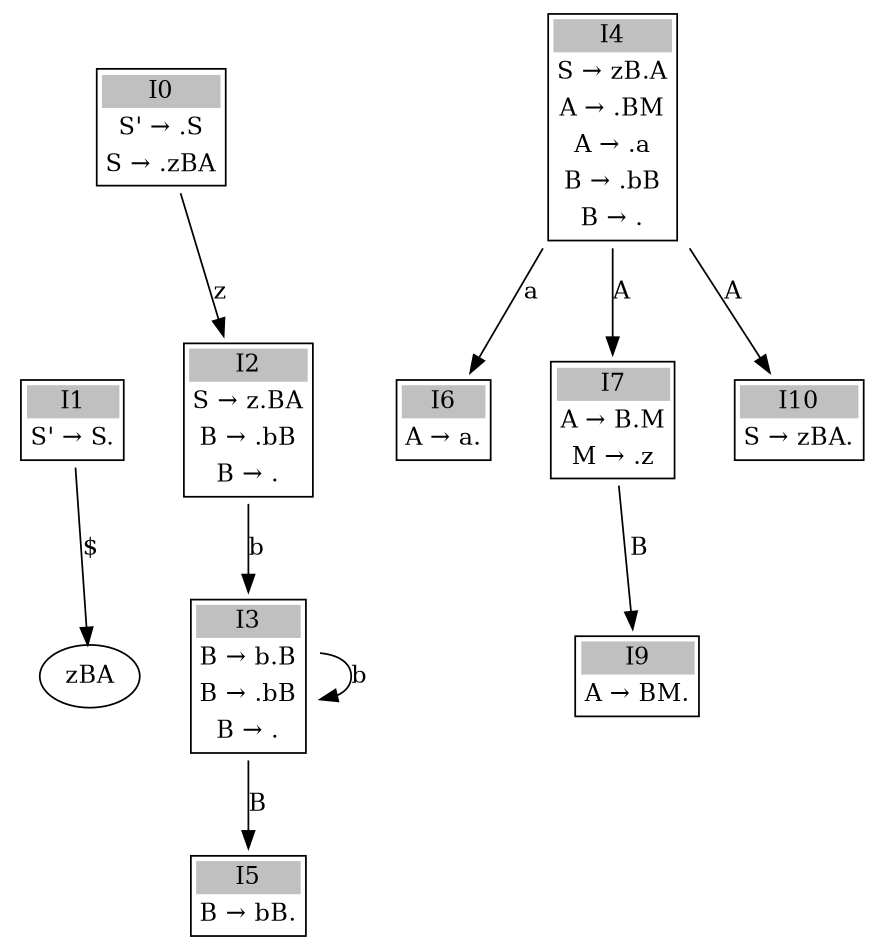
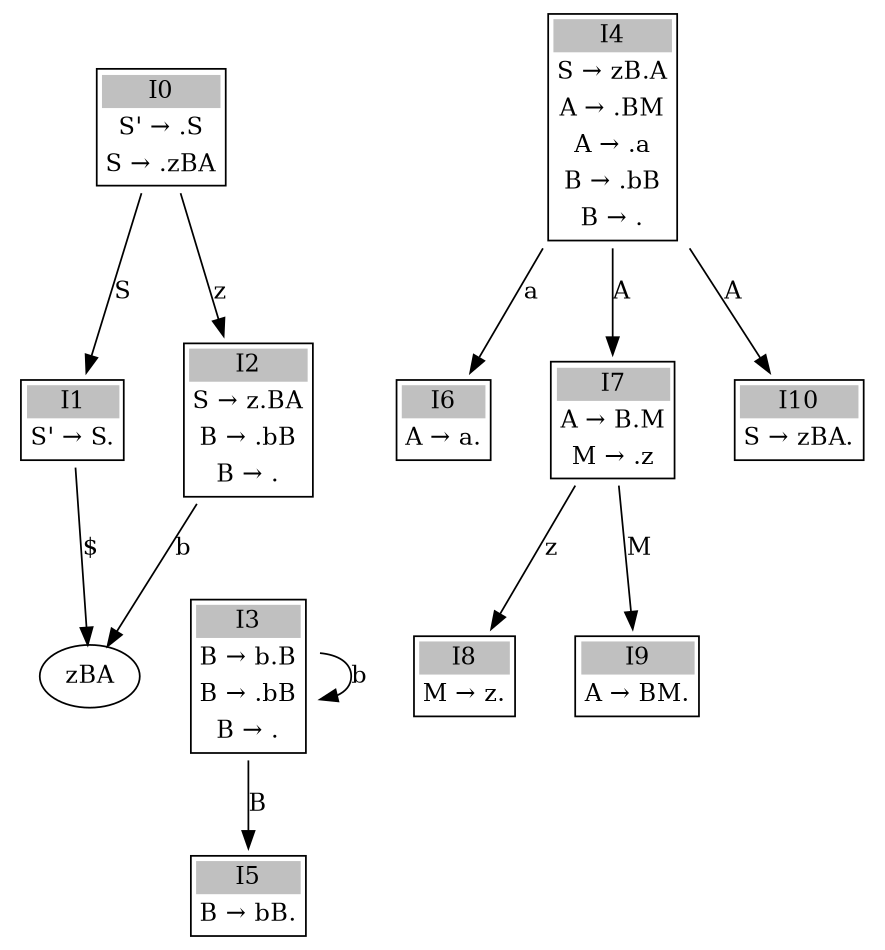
edge "I0" -> "I1": added, label "S"
edge "I2" -> "I3": now "I2" -> "zBA"
edge "I7" -> "I9": label "B" -> "M"
node "I8": added
